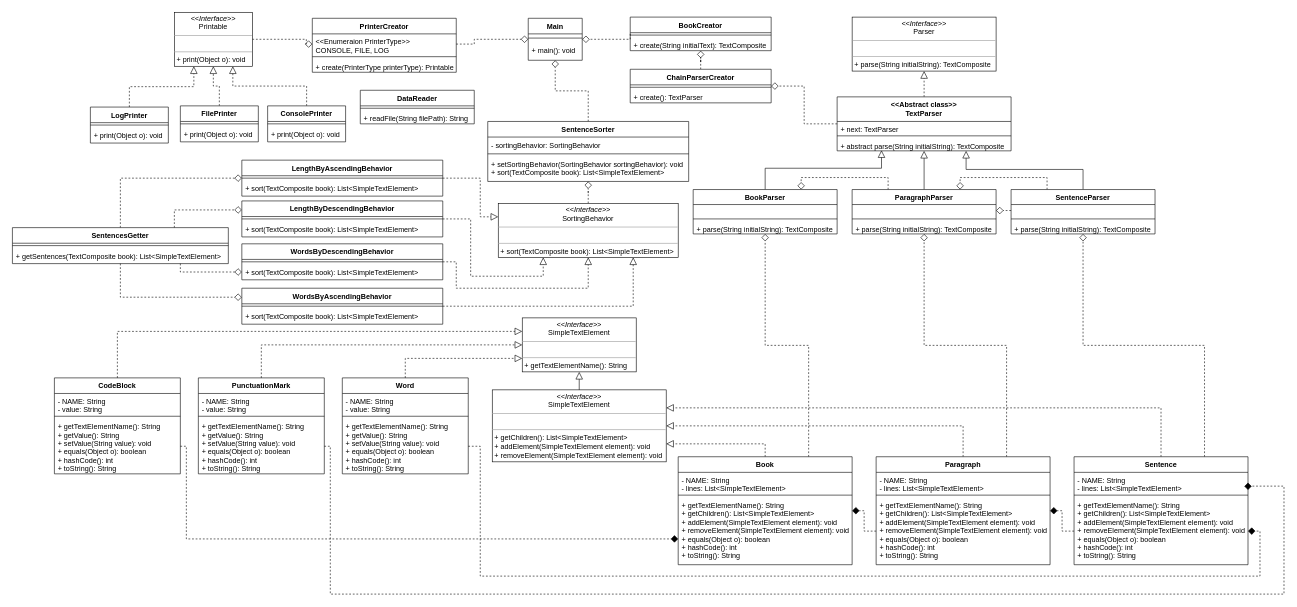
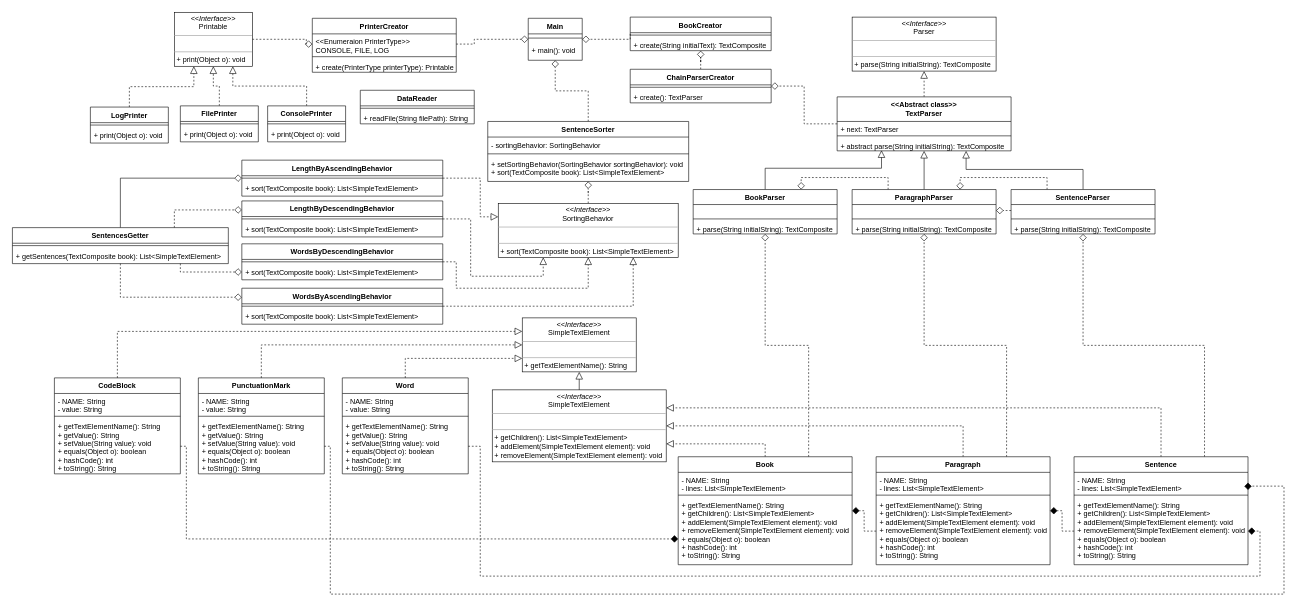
edge "SentencesGetter" -> "LengthByAscendingBehavior": style dashed -> solid
